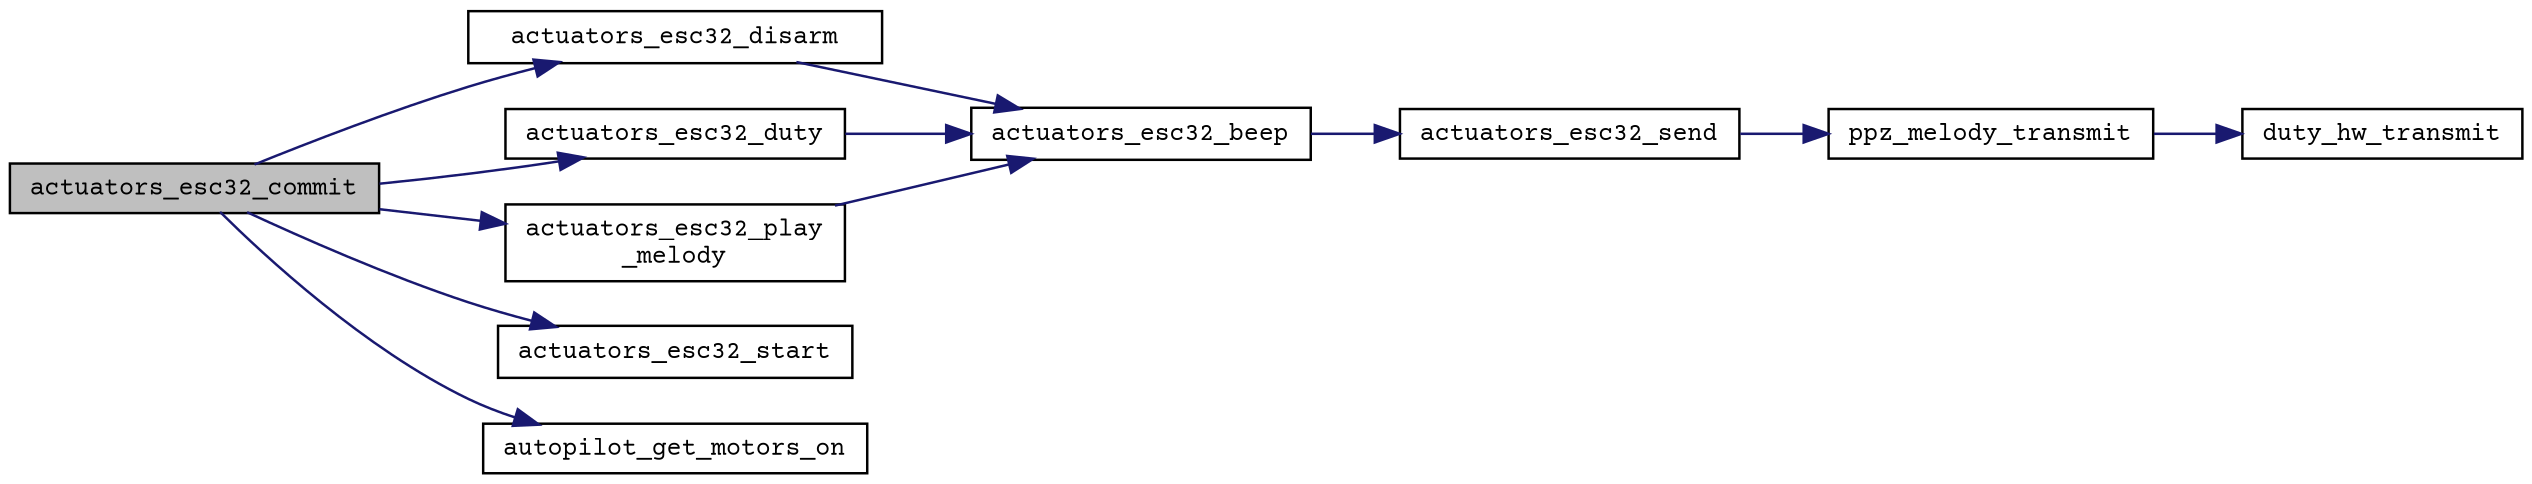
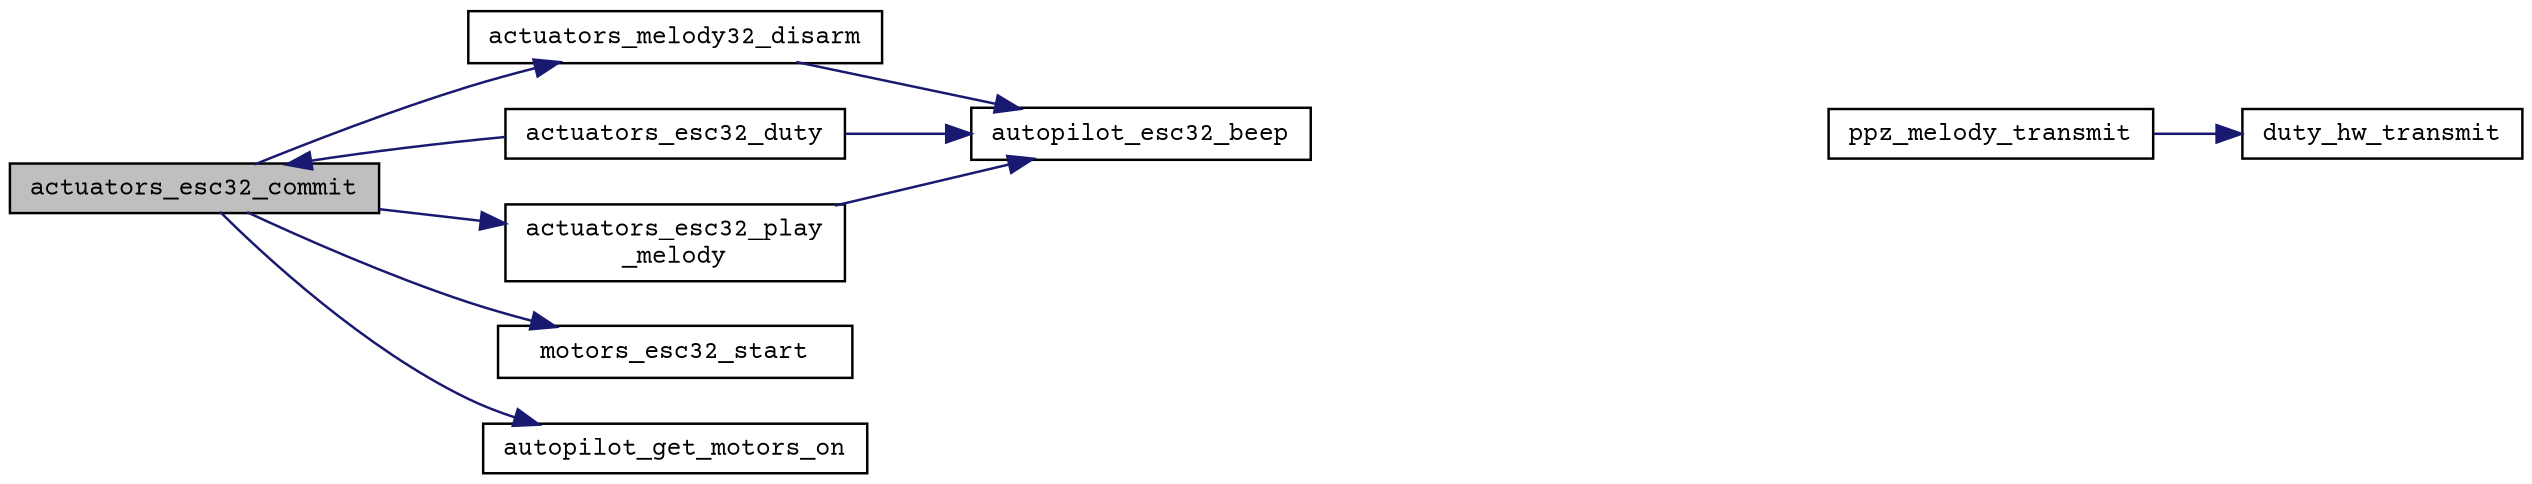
node "actuators_esc32_disarm": label "actuators_esc32_disarm" -> "actuators_melody32_disarm"
node "actuators_esc32_beep": label "actuators_esc32_beep" -> "autopilot_esc32_beep"
node "actuators_esc32_send": removed
edge "actuators_esc32_commit" -> "actuators_esc32_duty": reversed
node "actuators_esc32_start": label "actuators_esc32_start" -> "motors_esc32_start"
